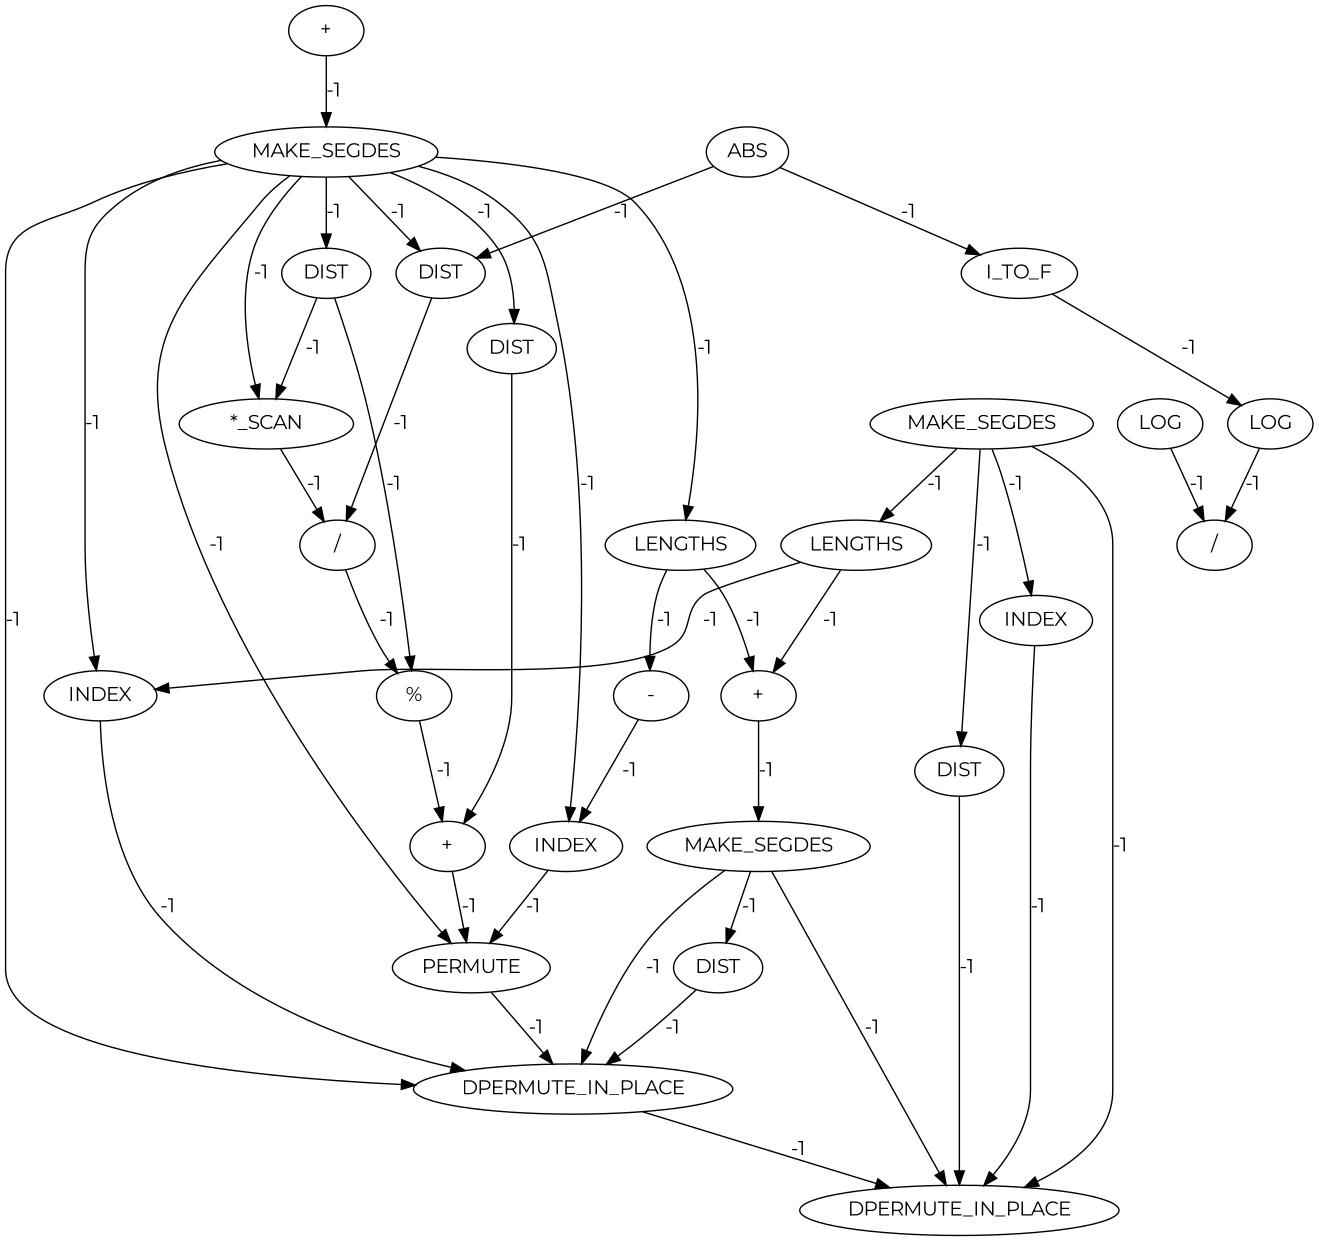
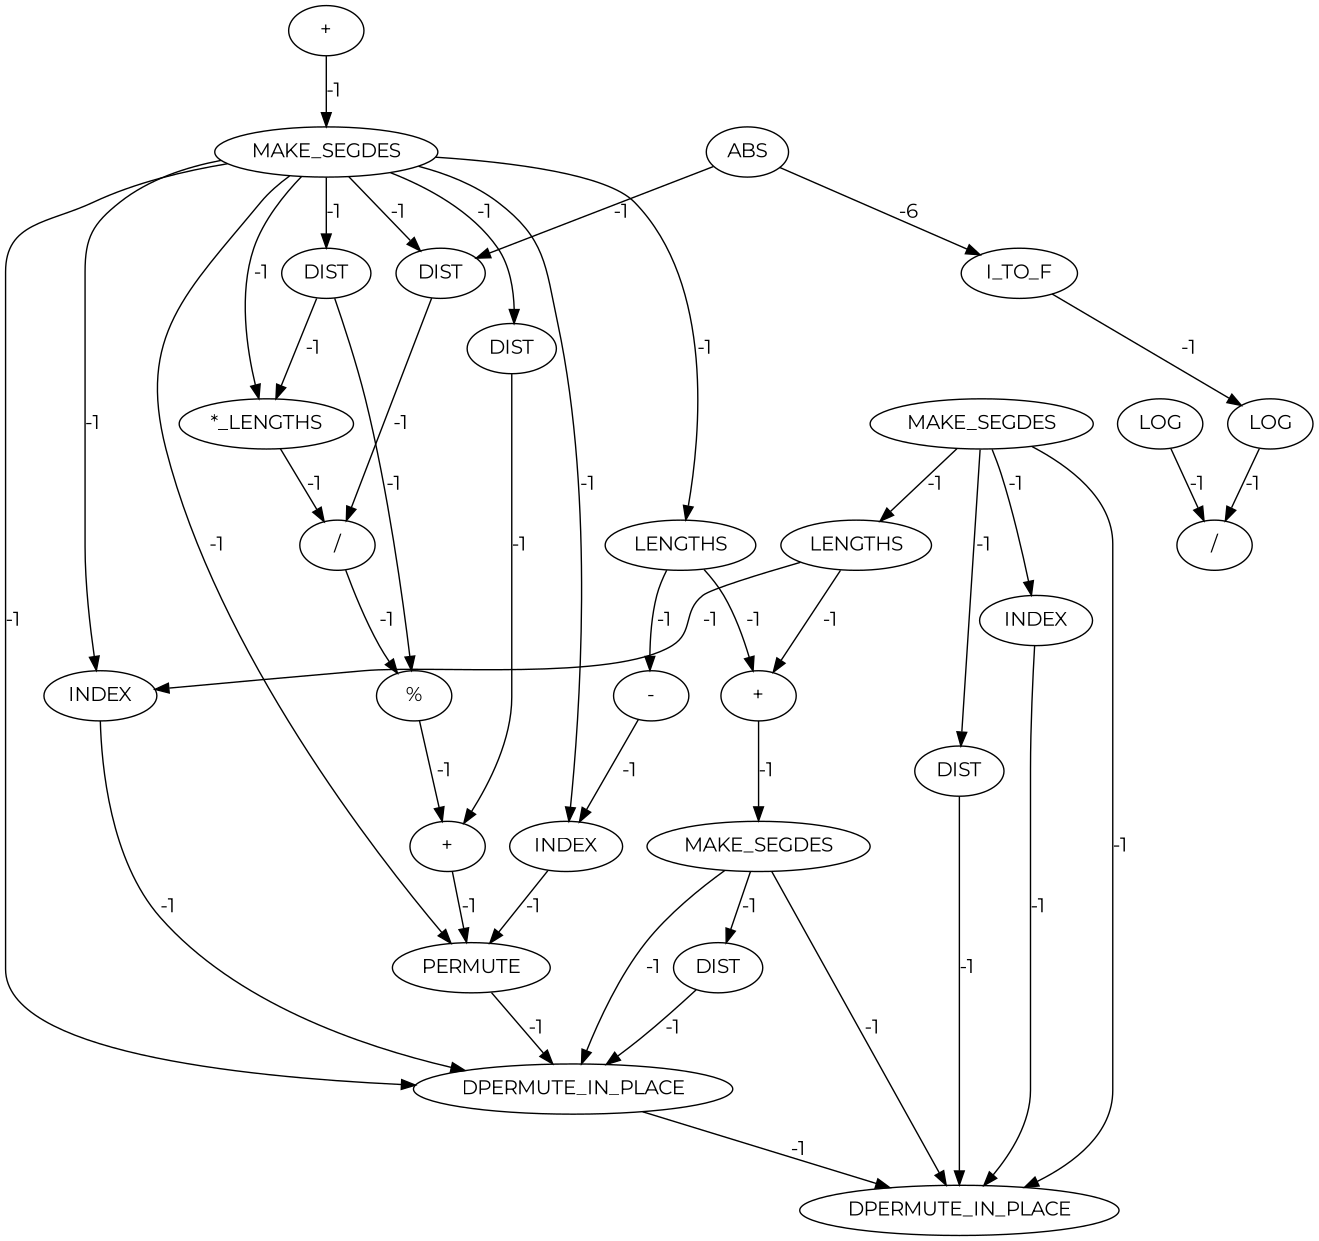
edge "ABS" -> "I_TO_F": label "-1" -> "-6"
node "*_SCAN": label "*_SCAN" -> "*_LENGTHS"
